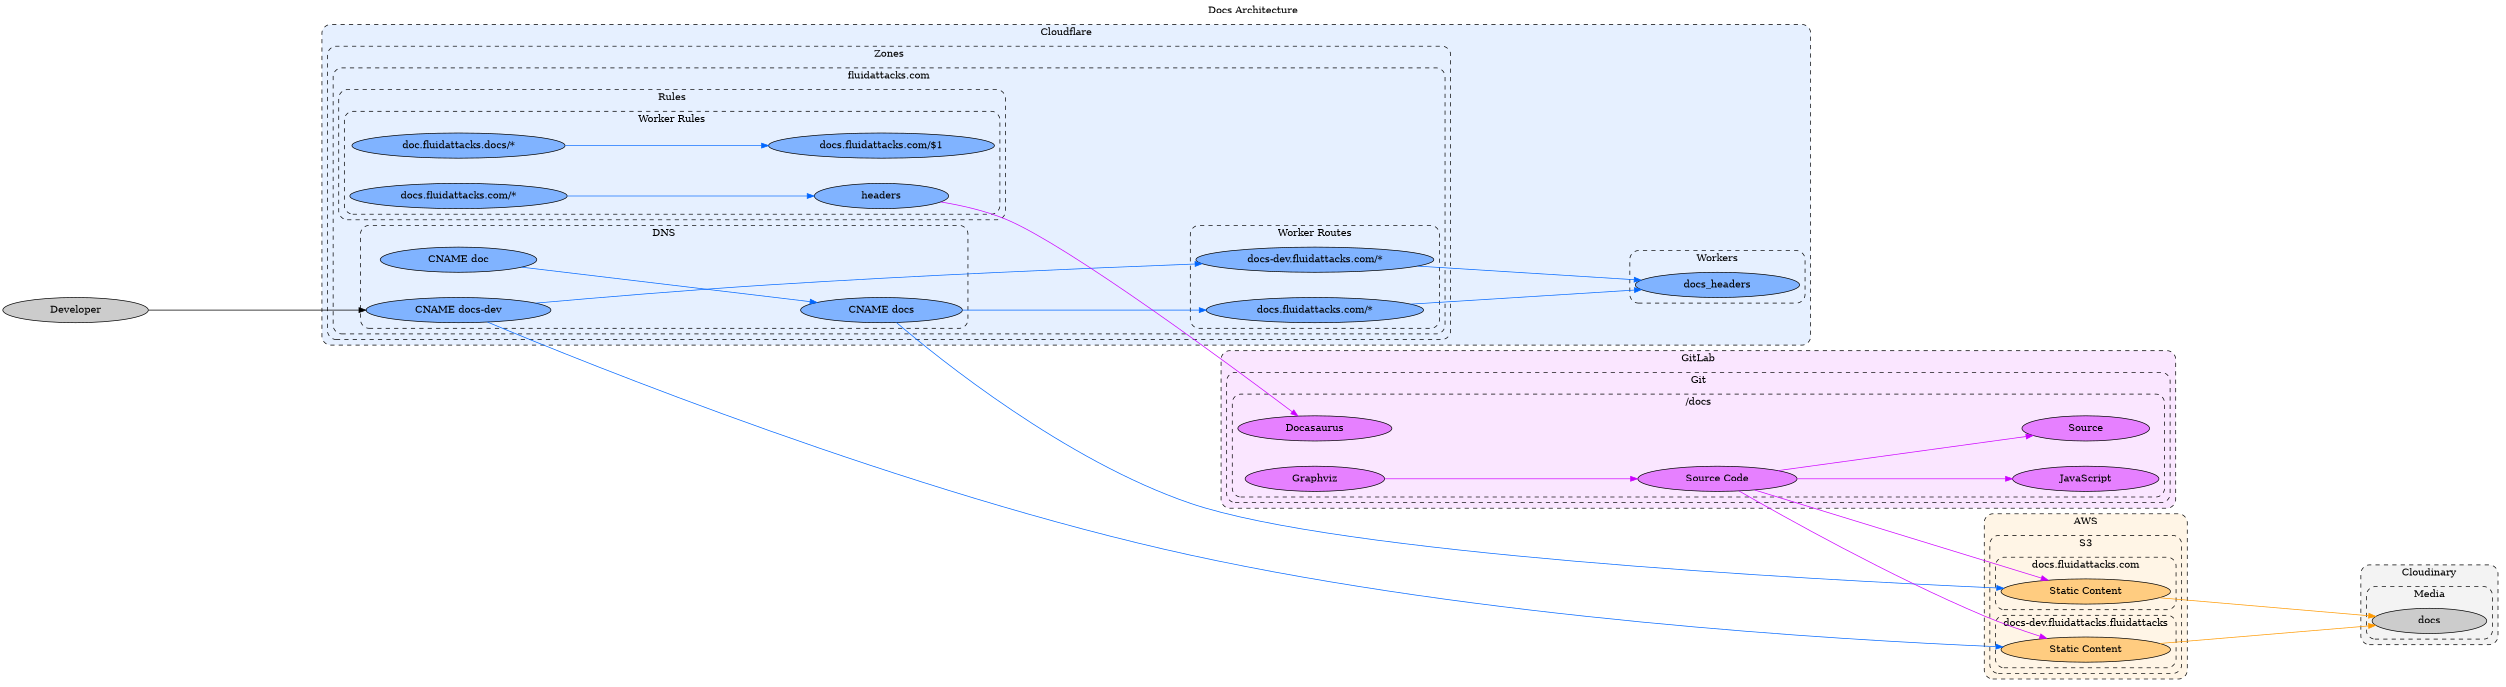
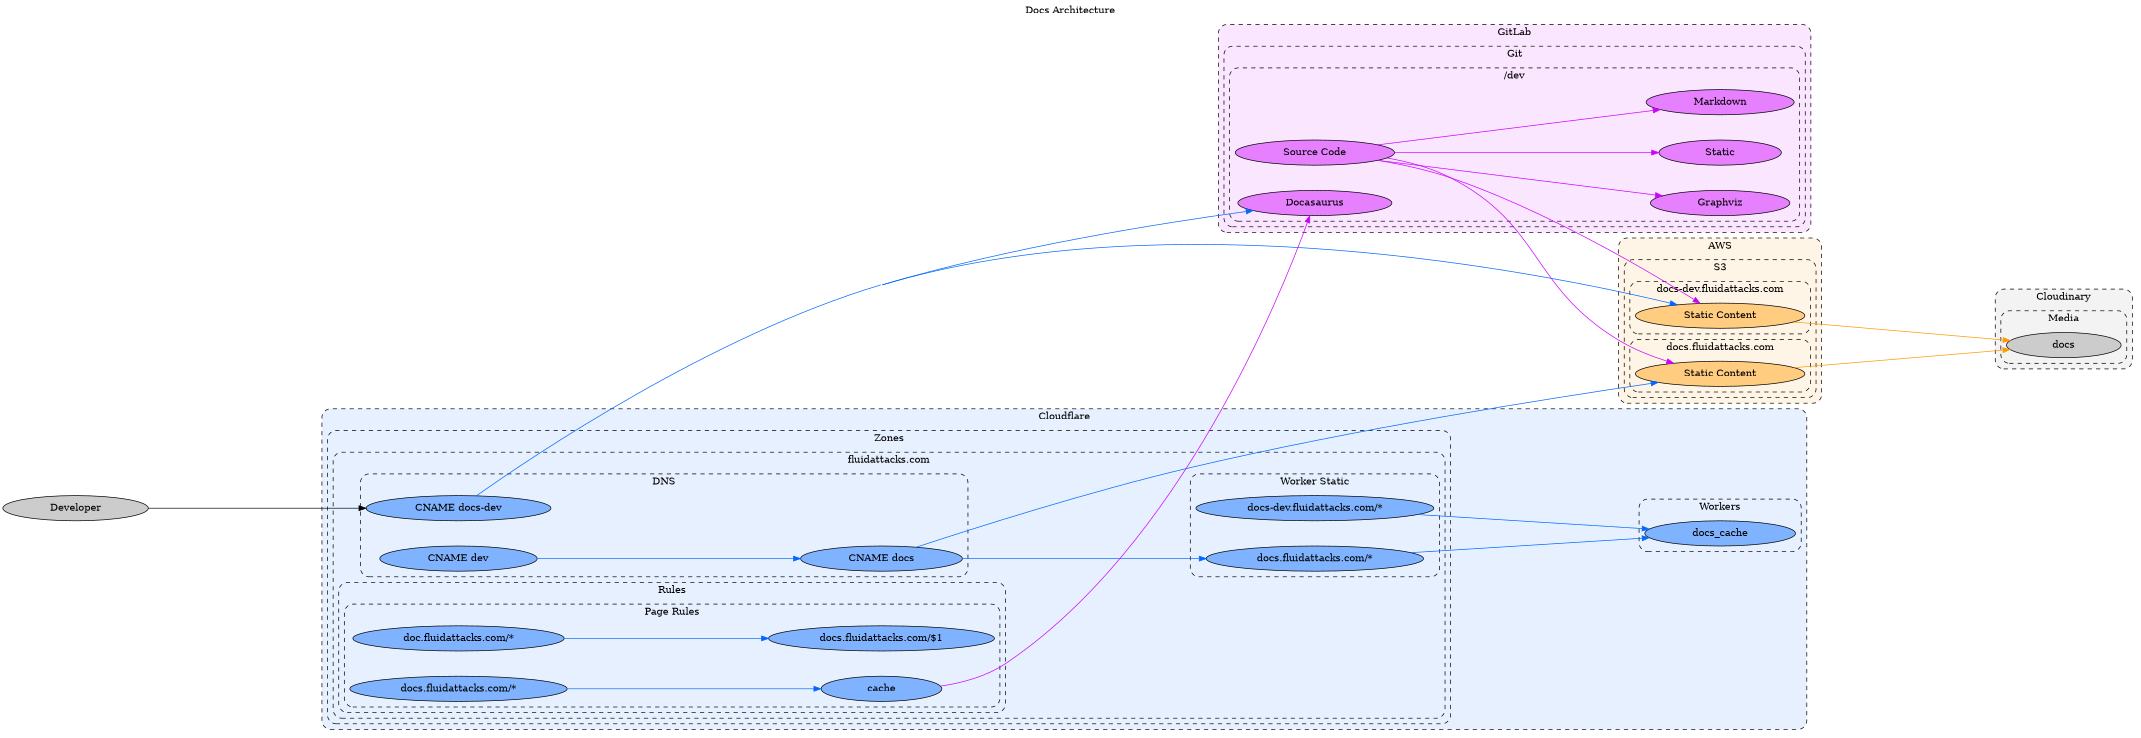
cluster "Worker Rules": label "Worker Rules" -> "Page Rules"
node "doc.fluidattacks.docs/*": label "doc.fluidattacks.docs/*" -> "doc.fluidattacks.com/*"
node "headers": label "headers" -> "cache"
cluster "Worker Routes": label "Worker Routes" -> "Worker Static"
node "CNAME doc": label "CNAME doc" -> "CNAME dev"
edge "CNAME docs-dev" -> "docs-dev.fluidattacks.com/*": now "CNAME docs-dev" -> "Docasaurus"
node "docs_headers": label "docs_headers" -> "docs_cache"
cluster "/docs": label "/docs" -> "/dev"
node "Source": label "Source" -> "Markdown"
edge "Graphviz" -> "Source Code": reversed
node "JavaScript": label "JavaScript" -> "Static"
cluster "docs-dev.fluidattacks.fluidattacks": label "docs-dev.fluidattacks.fluidattacks" -> "docs-dev.fluidattacks.com"
